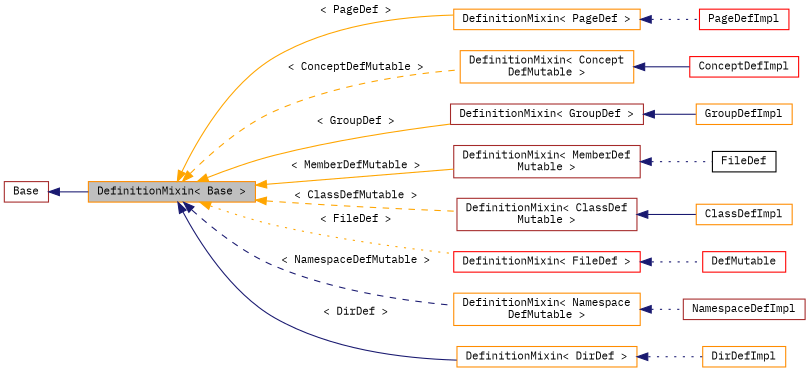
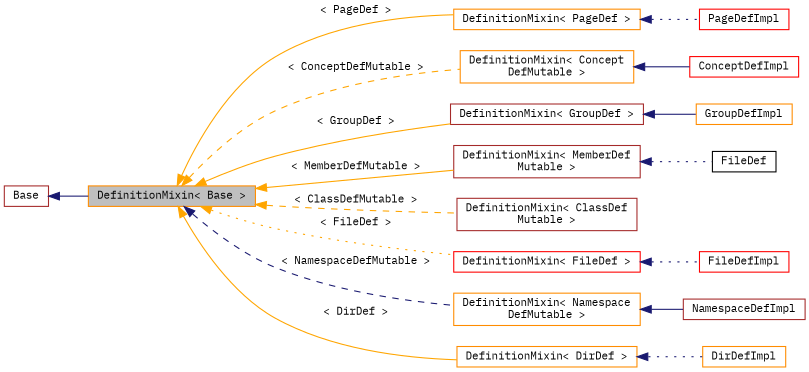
node "ClassDefImpl": removed
node "DefMutable": label "DefMutable" -> "FileDefImpl"
edge "NamespaceDefImpl" -> "DefinitionMixin< Namespace DefMutable >": style dotted -> solid
edge "DefinitionMixin< DirDef >" -> "DefinitionMixin< Base >": color midnightblue -> orange
